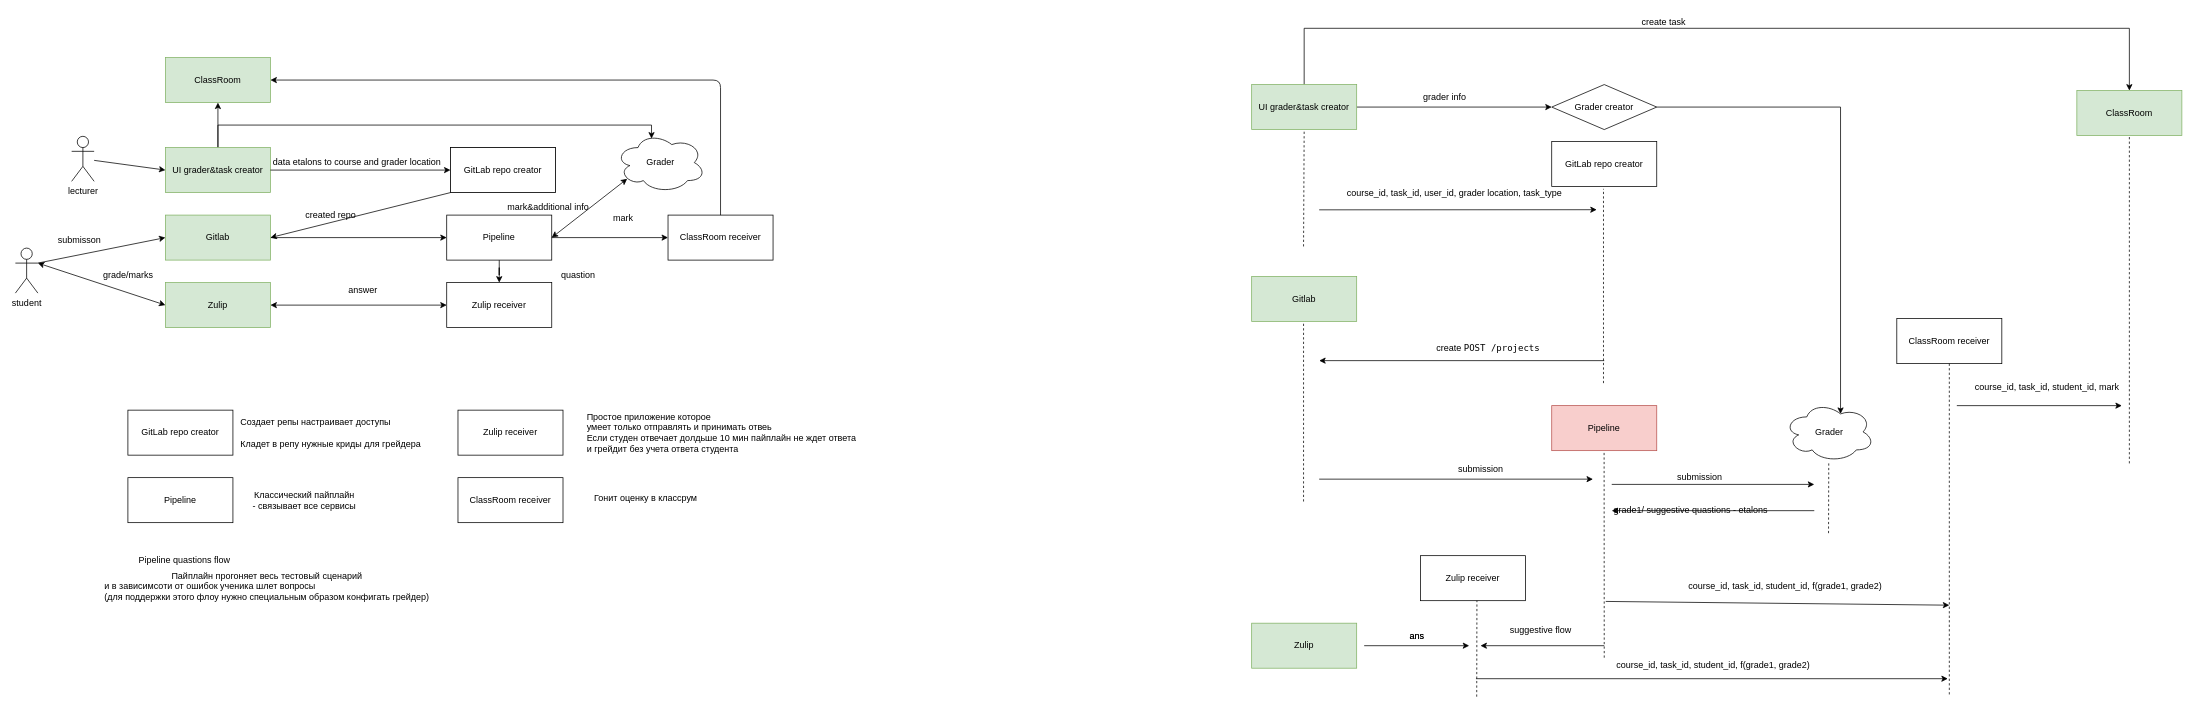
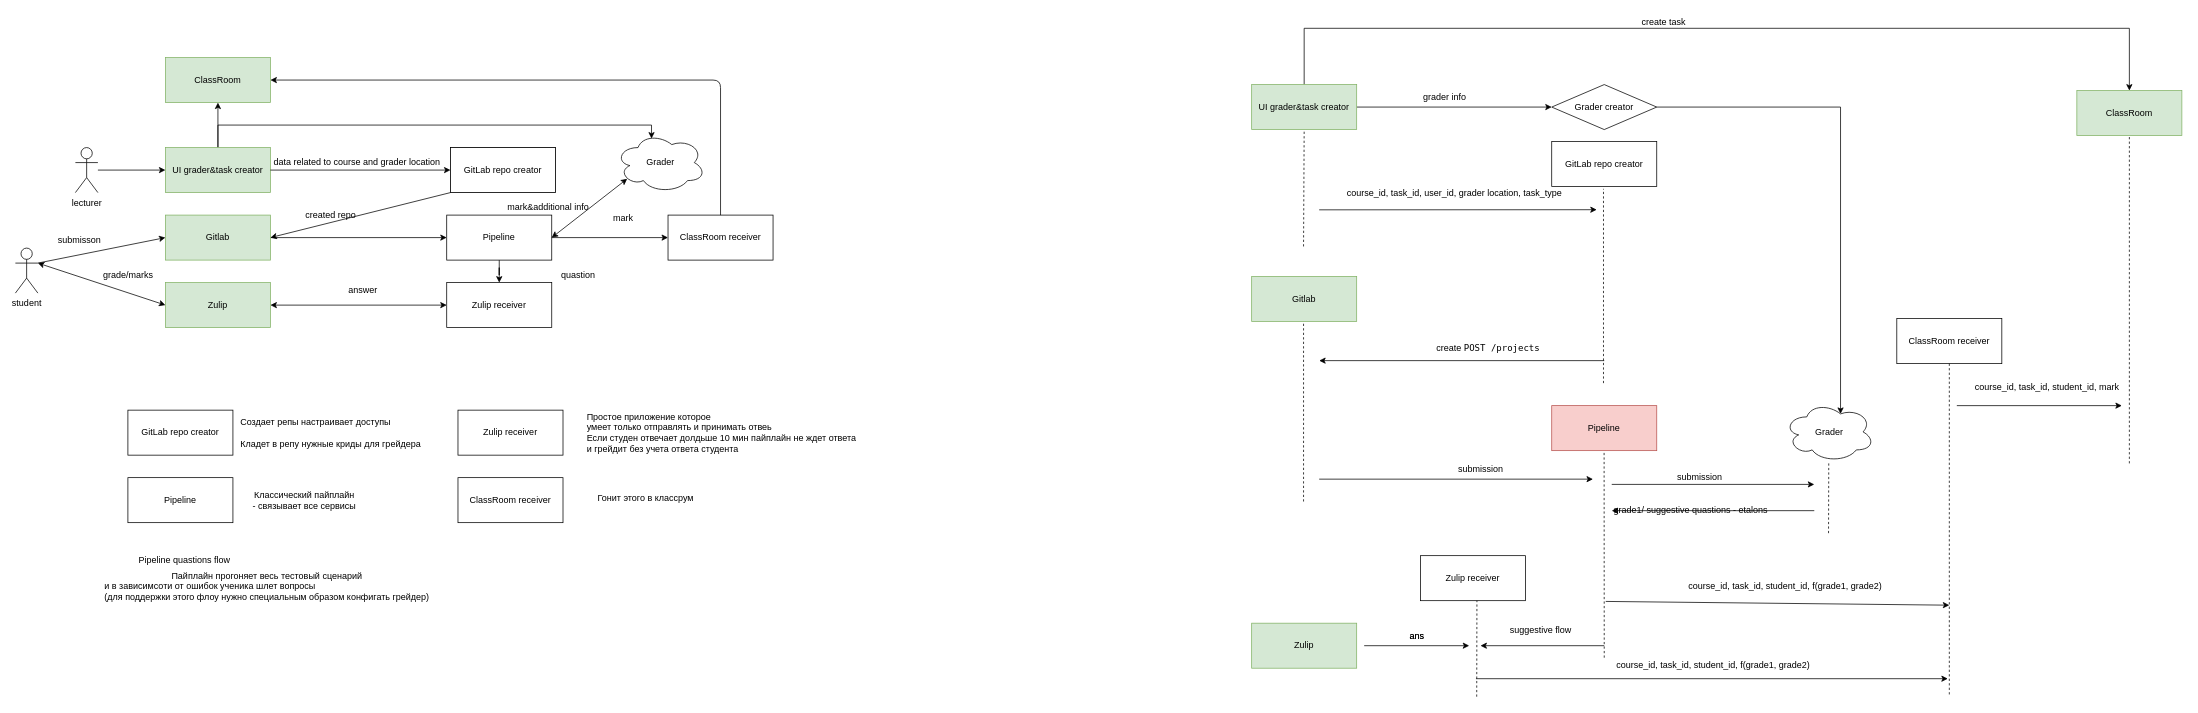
node "lecturer": moved (83, 159) -> (87, 170)
node "data etalons to course and grader location": label "data etalons to course and grader location" -> "data related to course and grader location"
node "Гонит оценку в классрум": label "Гонит оценку в классрум" -> "Гонит этого в классрум"
